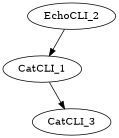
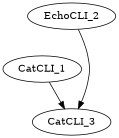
edge "EchoCLI_2" -> "CatCLI_1": now "EchoCLI_2" -> "CatCLI_3"
